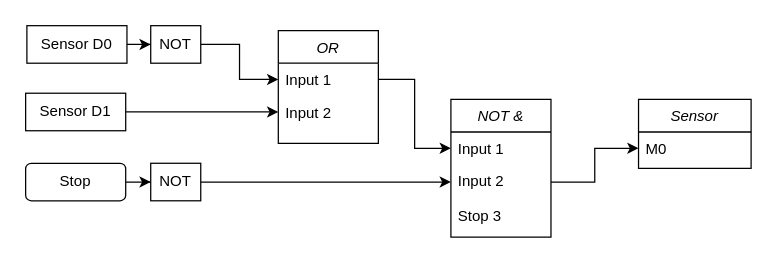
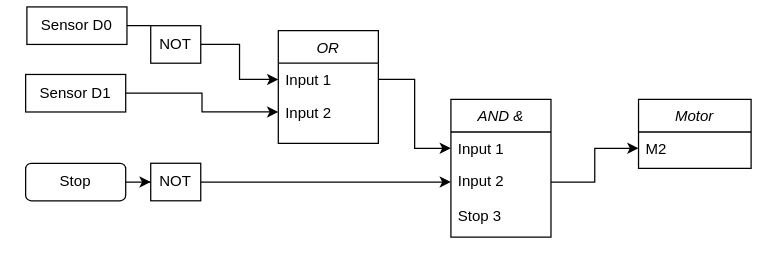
node "Sensor D0": moved (77, 44) -> (77, 26)
node "Sensor D1": moved (76, 112) -> (76, 93)
node "NOT &": label "NOT &" -> "AND &"
node "Sensor": label "Sensor" -> "Motor"
node "M0": label "M0" -> "M2"
